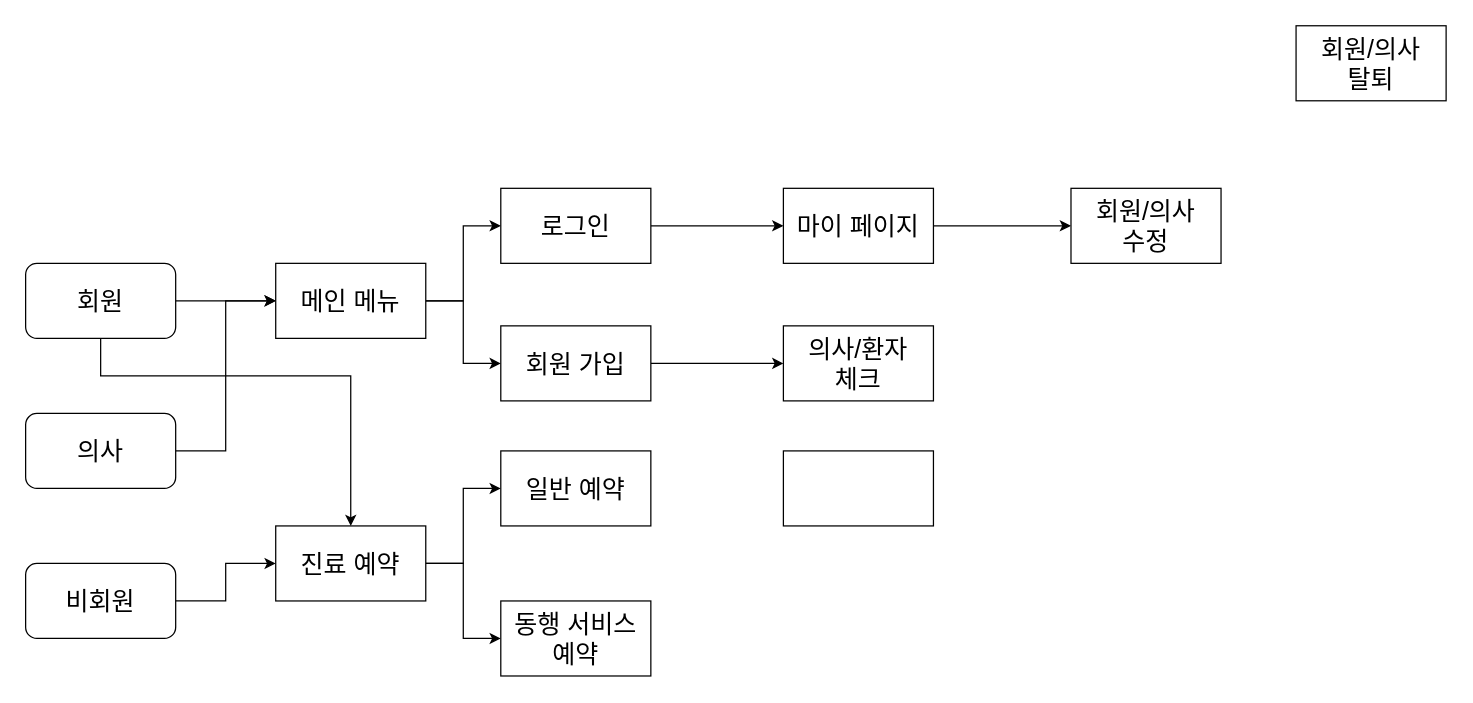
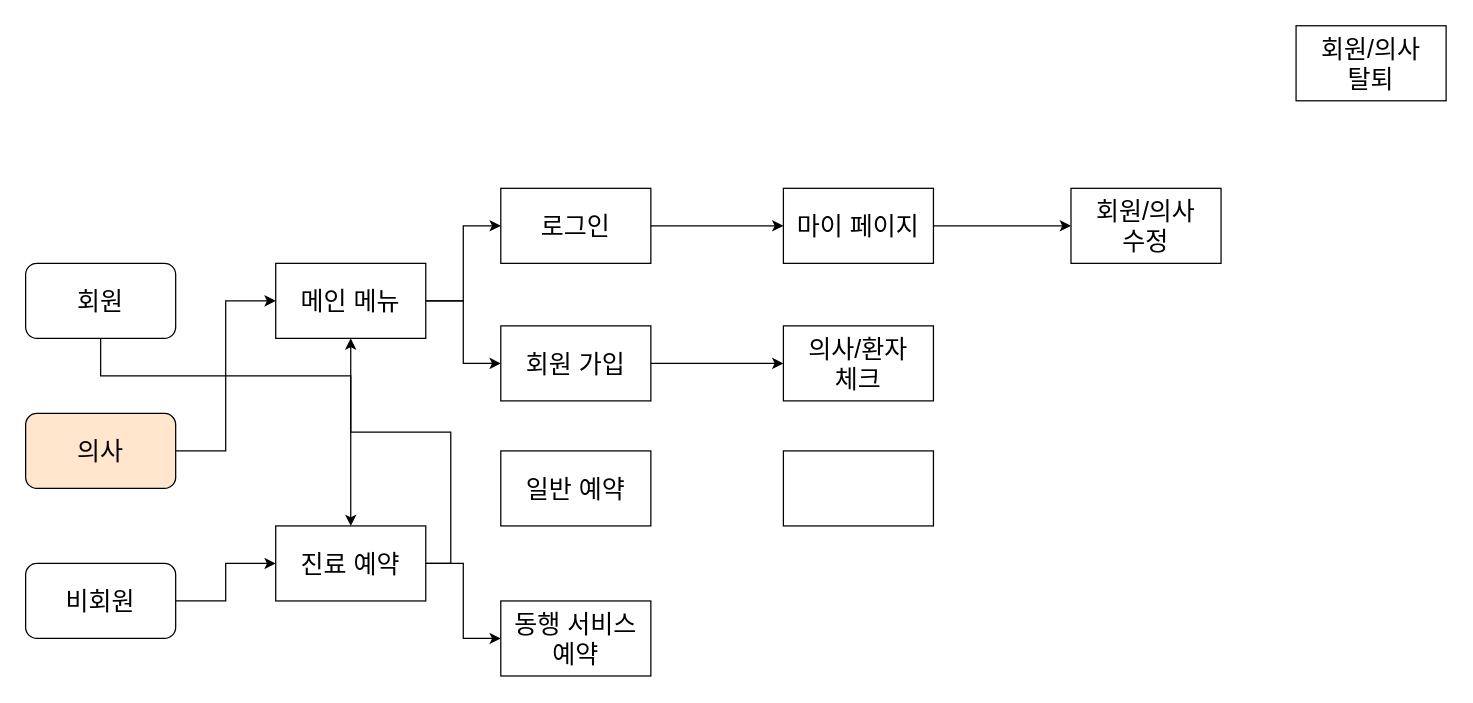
edge "회원" -> "메인 메뉴": removed
node "의사": fillcolor #ffffff -> #ffe6cc
edge "진료 예약" -> "일반 예약": now "진료 예약" -> "메인 메뉴"
